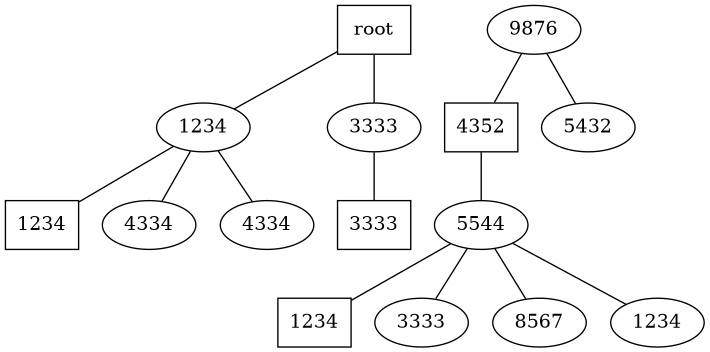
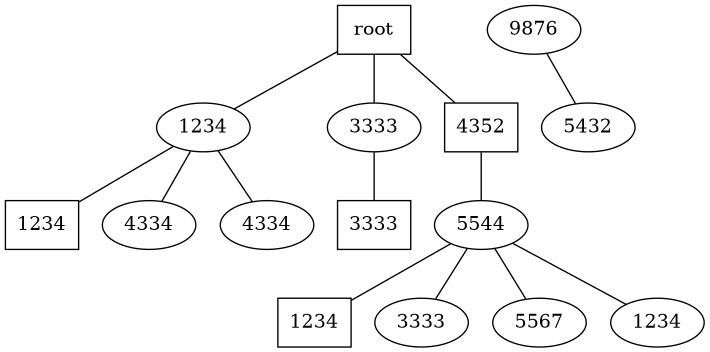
edge "9876" -- "4352": now "root" -- "4352"
node "8567": label "8567" -> "5567"
